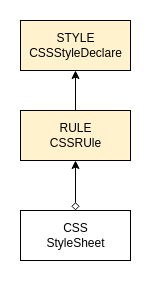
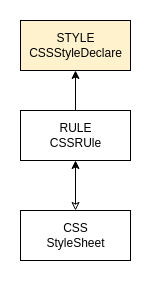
node "RULE CSSRUle": fillcolor #fff2cc -> #ffffff
edge "RULE CSSRUle" -- "CSS StyleSheet": arrowhead diamond -> classic
